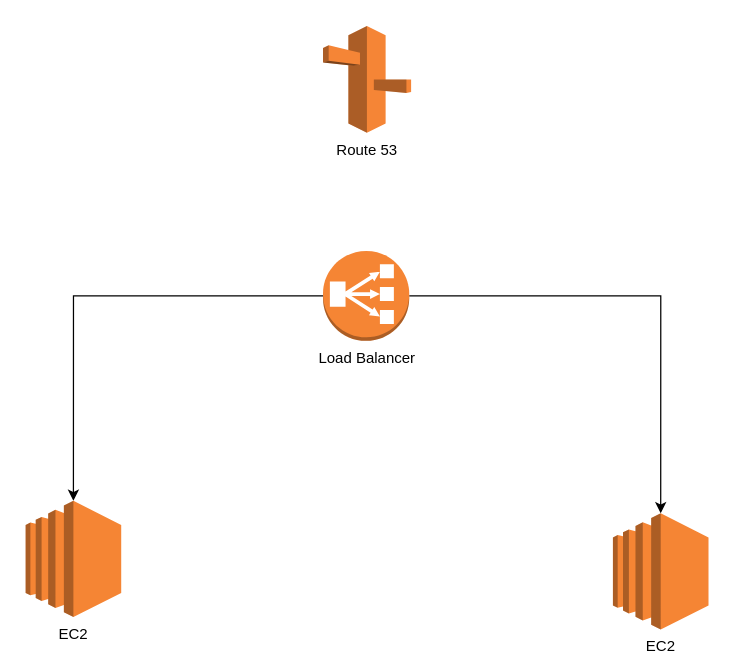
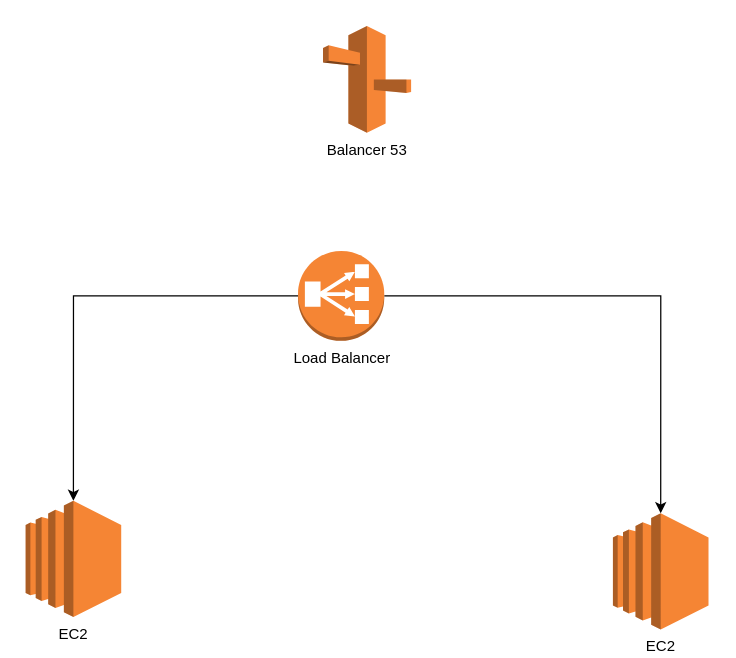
node "Route 53": label "Route 53" -> "Balancer 53"
node "Load Balancer": moved (366, 296) -> (341, 296)
